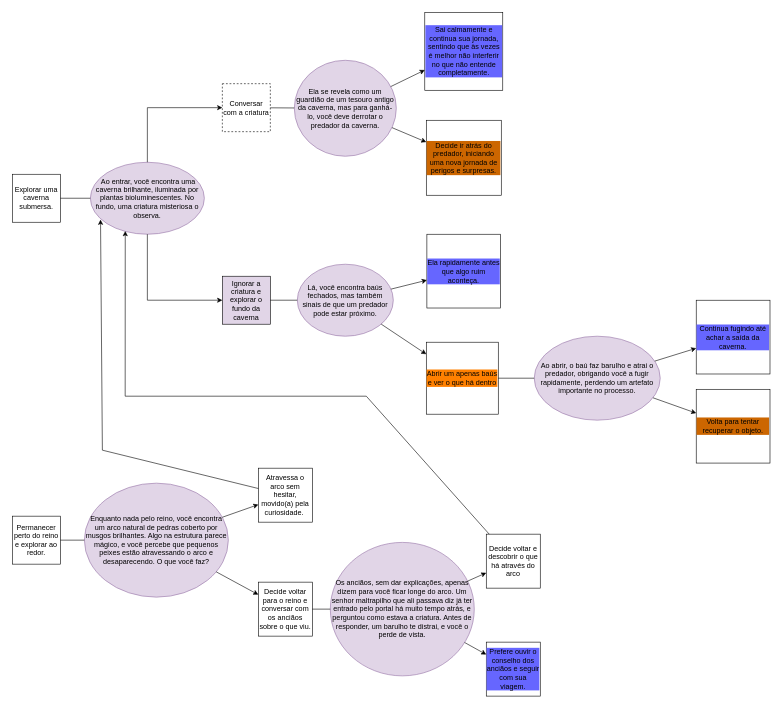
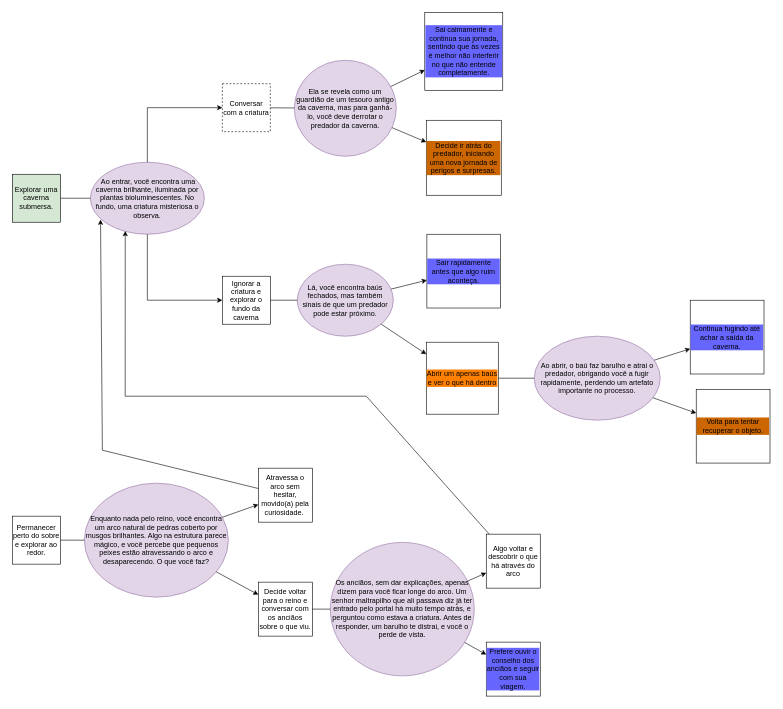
node "Explorar uma caverna submersa.": fillcolor #ffffff -> #d5e8d4
node "Ela rapidamente antes que algo ruim aconteça.": label "Ela rapidamente antes que algo ruim aconteça." -> "Sair rapidamente antes que algo ruim aconteça."
node "Ignorar a criatura e explorar o fundo da caverna": fillcolor #e1d5e7 -> #ffffff
node "Continua fugindo até achar a saída da caverna.": moved (733, 337) -> (727, 337)
node "Permanecer perto do reino e explorar ao redor.": label "Permanecer perto do reino e explorar ao redor." -> "Permanecer perto do sobre e explorar ao redor."
node "Decide voltar e descobrir o que há através do arco": label "Decide voltar e descobrir o que há através do arco" -> "Algo voltar e descobrir o que há através do arco"
